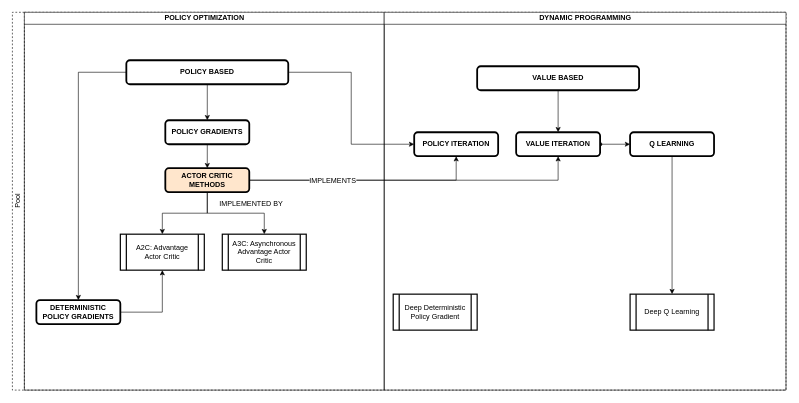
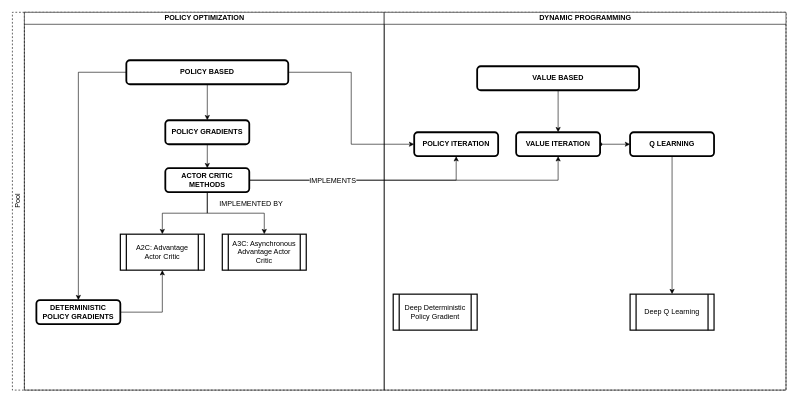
node "ACTOR CRITIC METHODS": fillcolor #ffe6cc -> #ffffff
